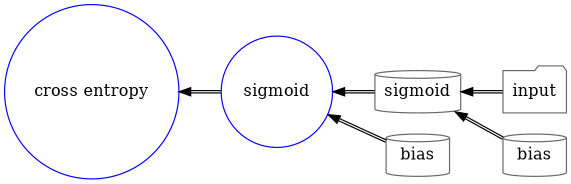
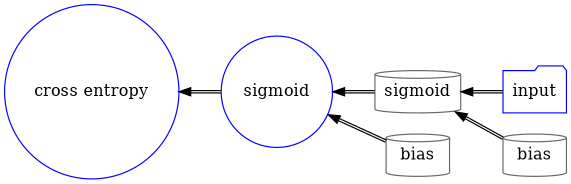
node "input": color gray40 -> blue
